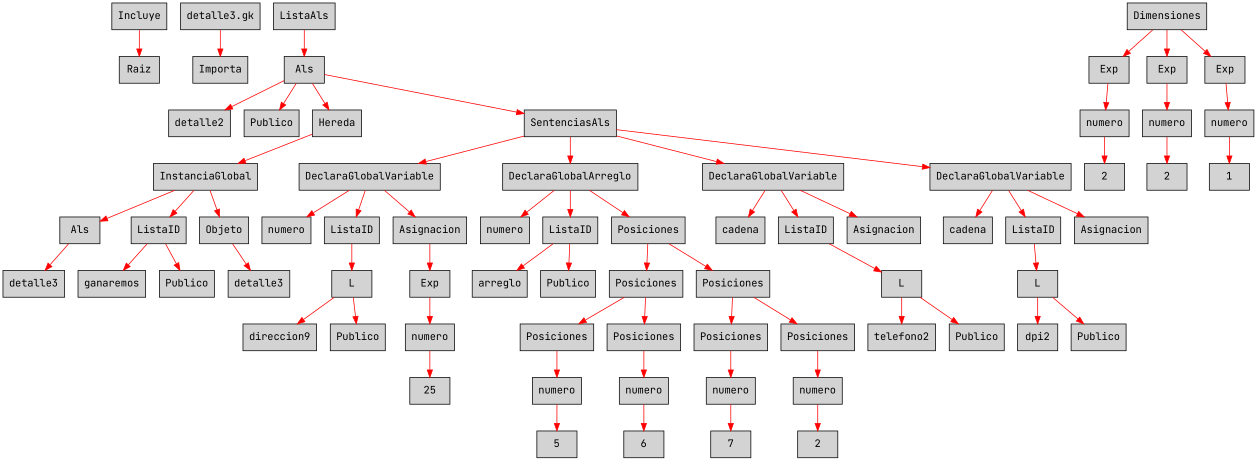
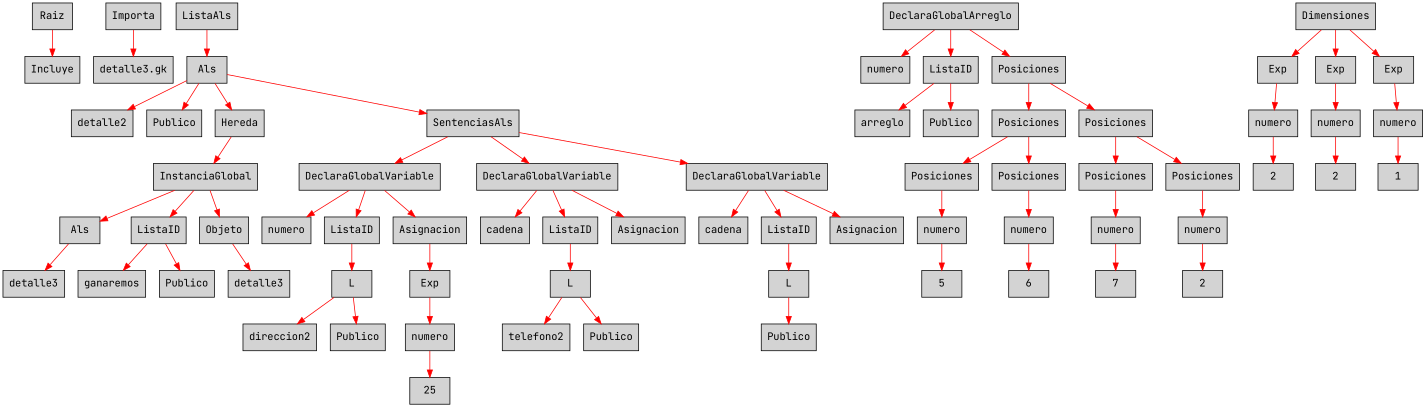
edge "Incluye" -> "Raiz": reversed
edge "detalle3.gk" -> "Importa": reversed
edge "SentenciasAls" -> "DeclaraGlobalArreglo": removed
node "direccion9": label "direccion9" -> "direccion2"
node "dpi2": removed
